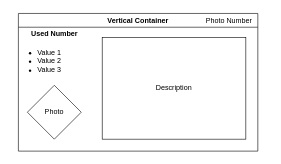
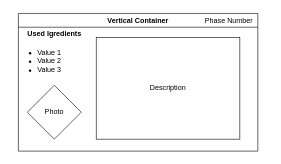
node "Photo Number": label "Photo Number" -> "Phase Number"
node "Used Number": label "Used Number" -> "Used Igredients"
node "Description": moved (174, 89) -> (168, 89)
